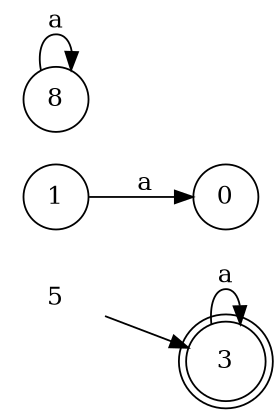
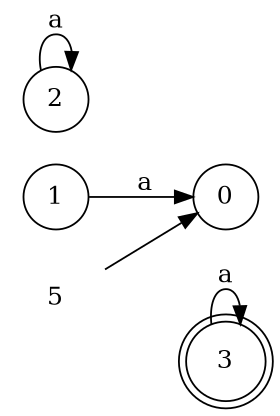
node "8": label "8" -> "2"
edge "5" -> "3": now "5" -> "0"
